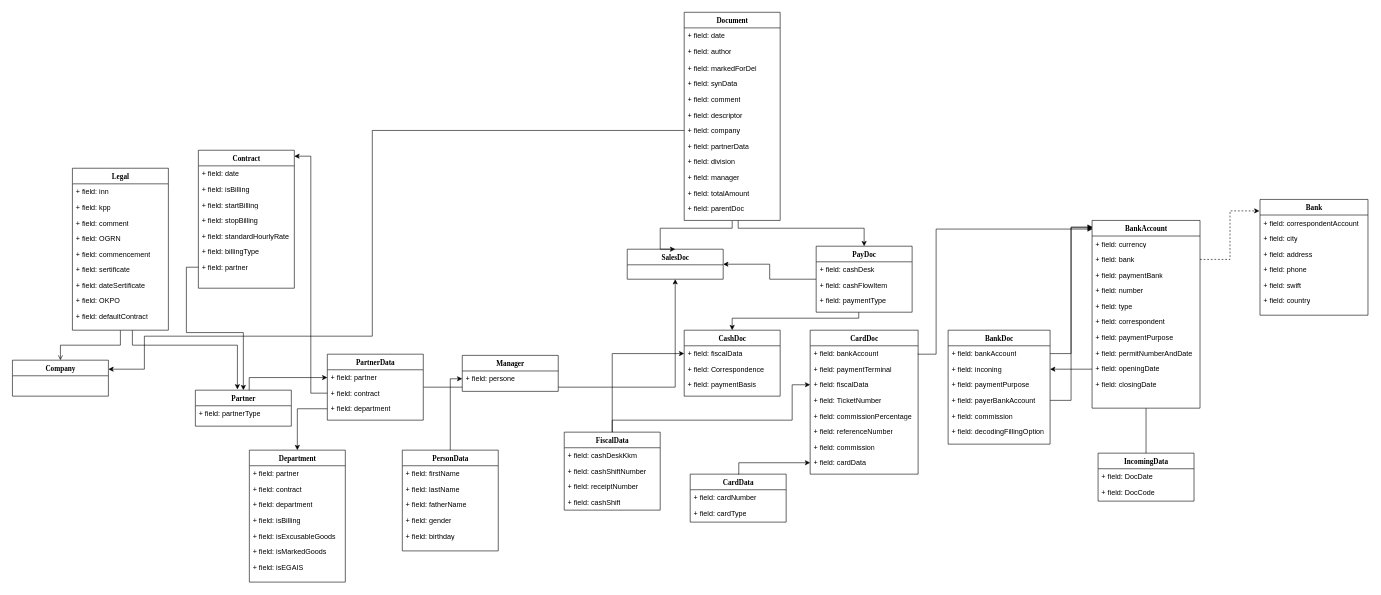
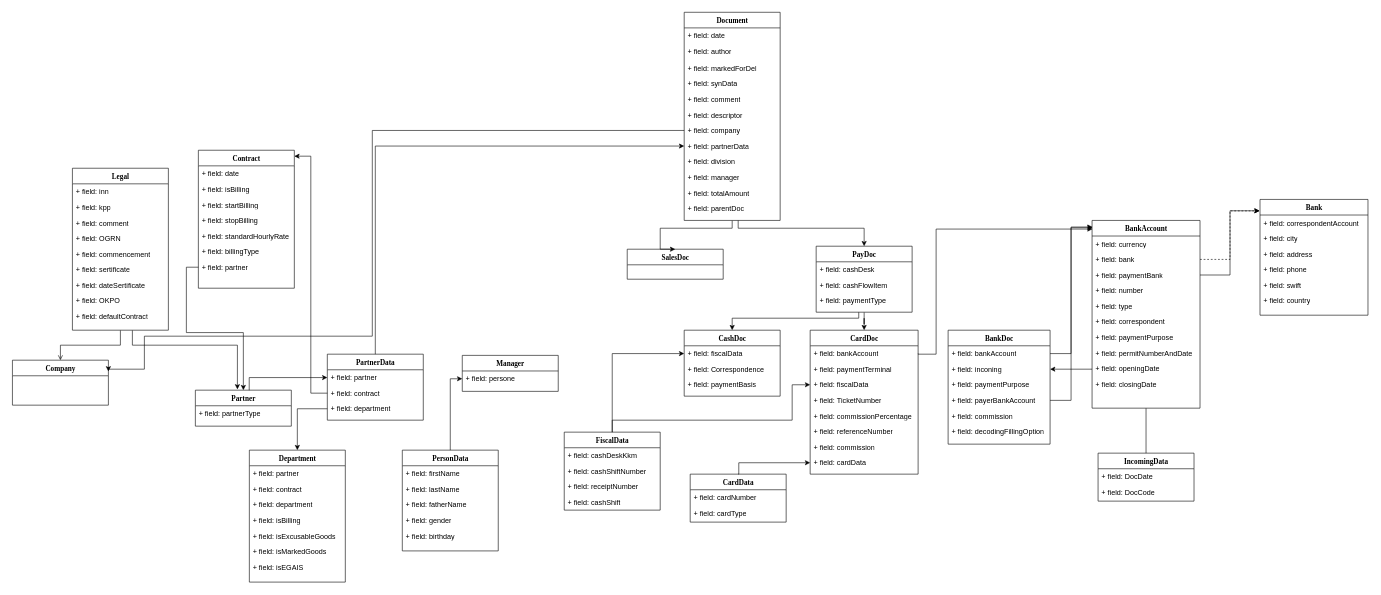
edge "PayDoc" -> "SalesDoc": now "PayDoc" -> "CardDoc"
edge "+ field: paymentBank" -> "Bank": added
edge "PartnerData" -> "SalesDoc": now "PartnerData" -> "+ field: partnerData"
node "Company": size 96x36 -> 96x45
